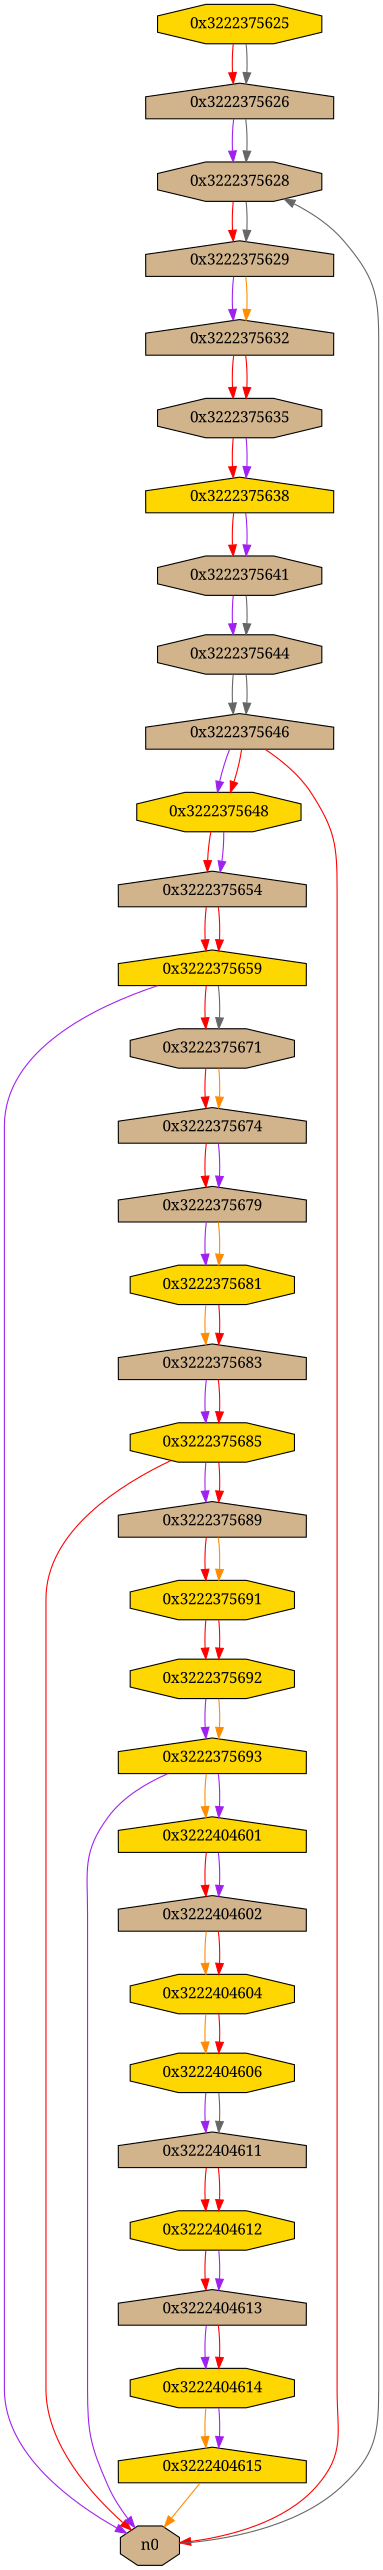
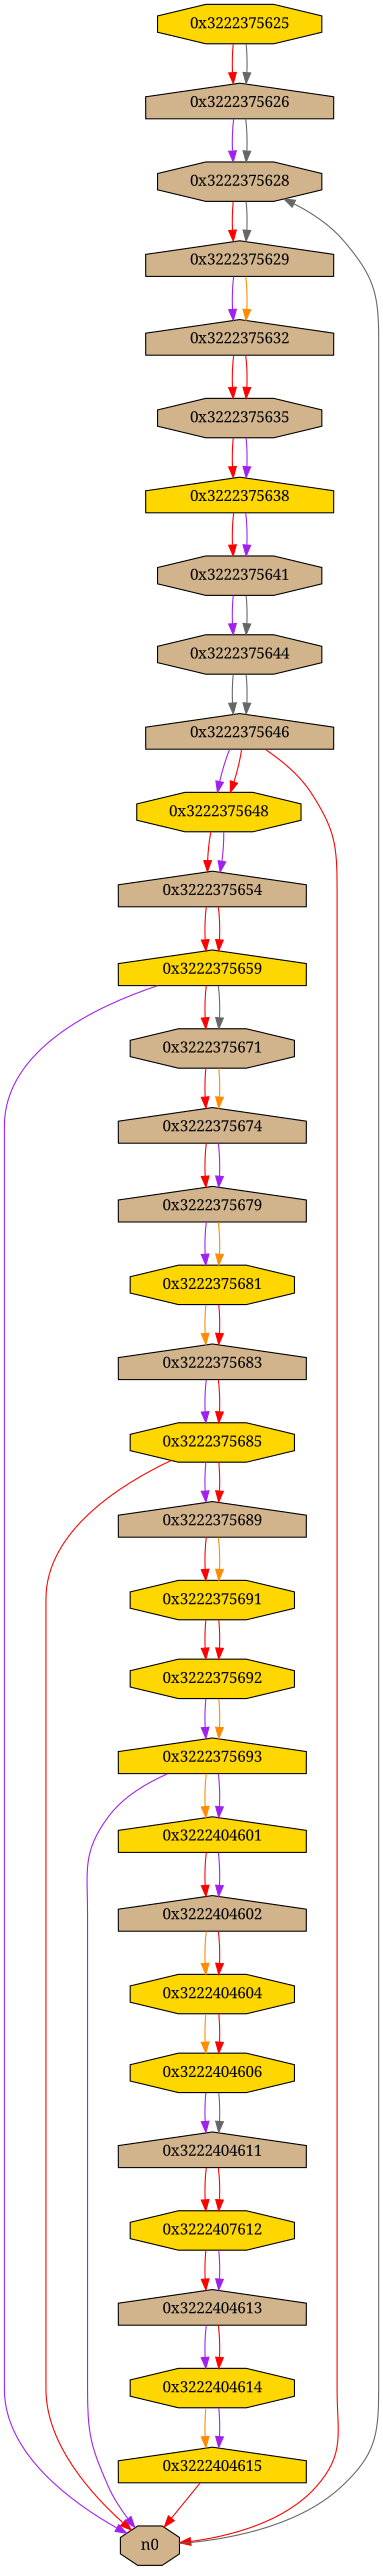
node "0x3222404612": label "0x3222404612" -> "0x3222407612"
edge "0x3222404615" -> "n0": color darkorange -> red
